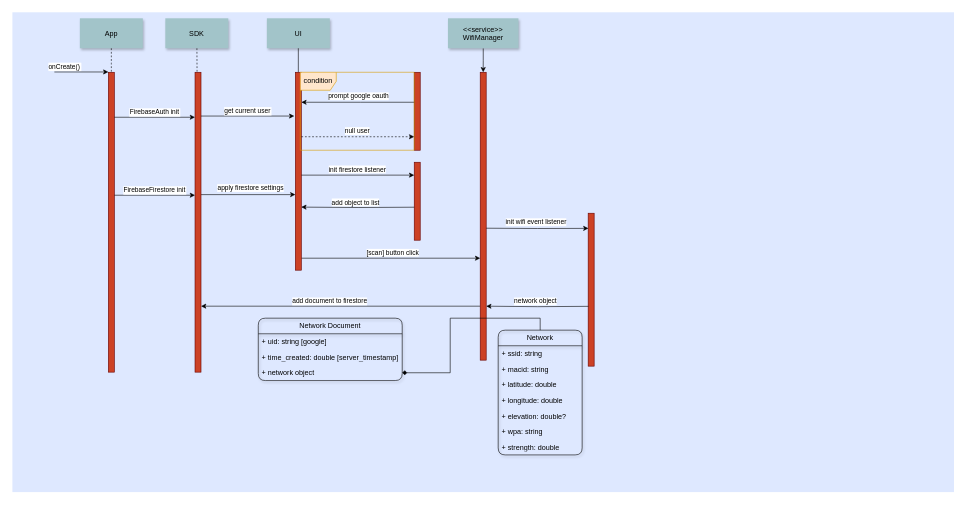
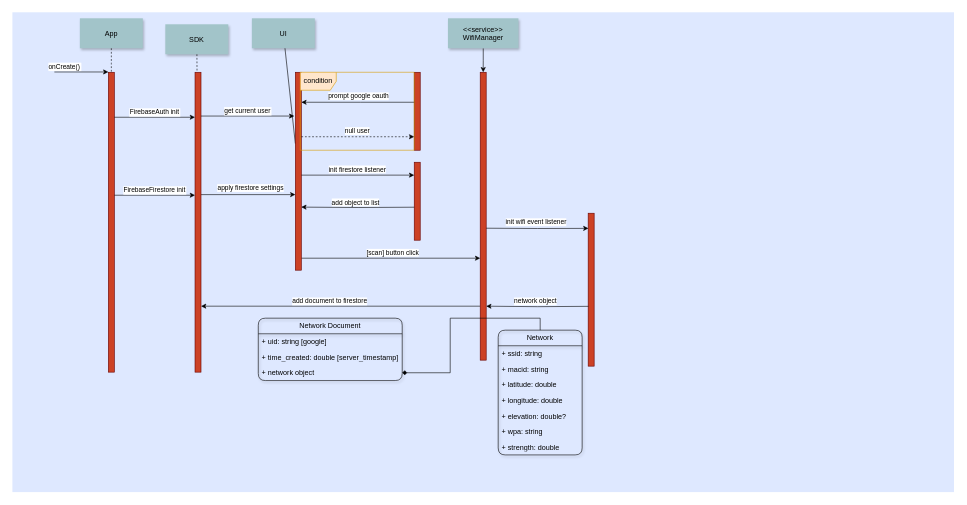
node "SDK": moved (197, 33) -> (197, 39)
node "UI": moved (298, 33) -> (283, 33)
